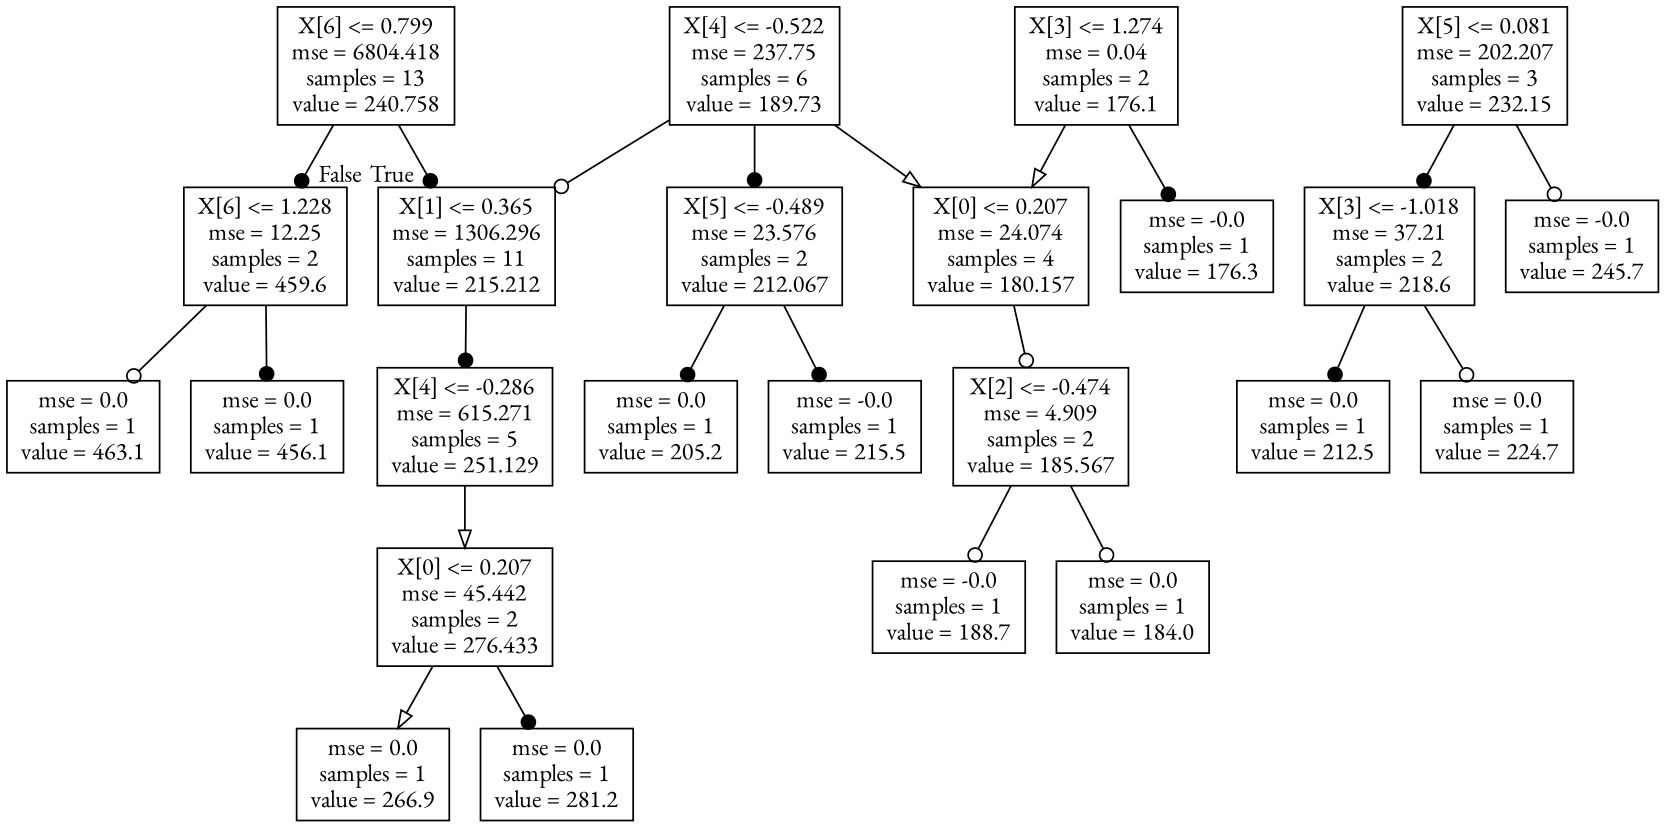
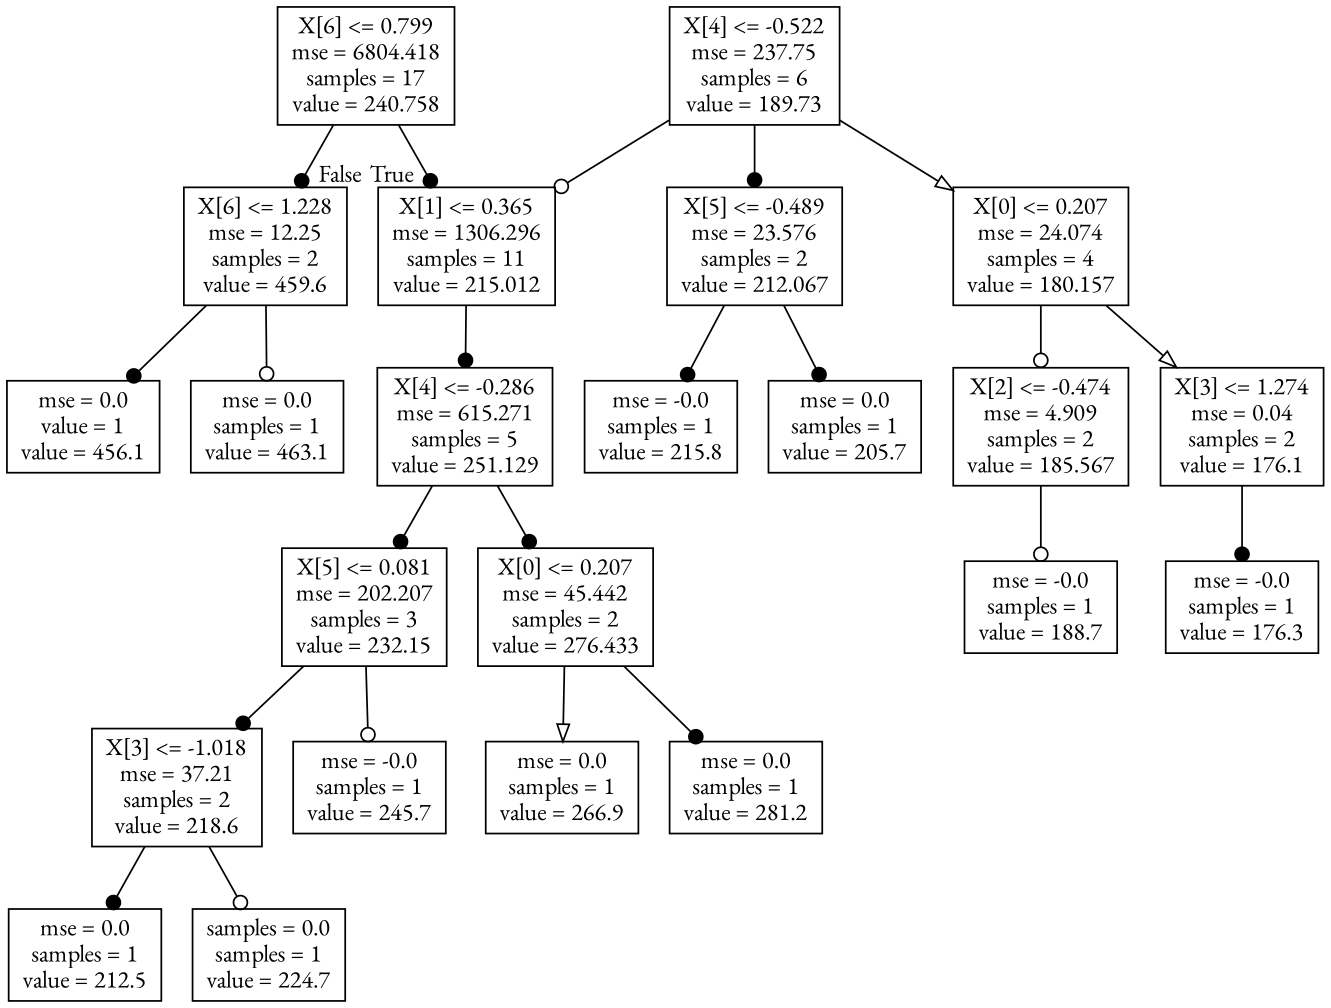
node "X[6] <= 0.799 mse = 6804.418 samples = 13 value = 240.758": label "X[6] <= 0.799 mse = 6804.418 samples = 13 value = 240.758" -> "X[6] <= 0.799 mse = 6804.418 samples = 17 value = 240.758"
edge "X[3] <= 1.274 mse = 0.04 samples = 2 value = 176.1" -> "X[0] <= 0.207 mse = 24.074 samples = 4 value = 180.157": reversed
node "X[1] <= 0.365 mse = 1306.296 samples = 11 value = 215.212": label "X[1] <= 0.365 mse = 1306.296 samples = 11 value = 215.212" -> "X[1] <= 0.365 mse = 1306.296 samples = 11 value = 215.012"
node "mse = 0.0 samples = 1 value = 456.1": label "mse = 0.0 samples = 1 value = 456.1" -> "mse = 0.0 value = 1 value = 456.1"
node "mse = 0.0 samples = 1 value = 205.2": label "mse = 0.0 samples = 1 value = 205.2" -> "mse = 0.0 samples = 1 value = 205.7"
node "mse = -0.0 samples = 1 value = 215.5": label "mse = -0.0 samples = 1 value = 215.5" -> "mse = -0.0 samples = 1 value = 215.8"
node "mse = 0.0 samples = 1 value = 224.7": label "mse = 0.0 samples = 1 value = 224.7" -> "samples = 0.0 samples = 1 value = 224.7"
edge "X[4] <= -0.286 mse = 615.271 samples = 5 value = 251.129" -> "X[0] <= 0.207 mse = 45.442 samples = 2 value = 276.433": arrowhead onormal -> dot
edge "X[4] <= -0.286 mse = 615.271 samples = 5 value = 251.129" -> "X[5] <= 0.081 mse = 202.207 samples = 3 value = 232.15": added
node "mse = 0.0 samples = 1 value = 184.0": removed
